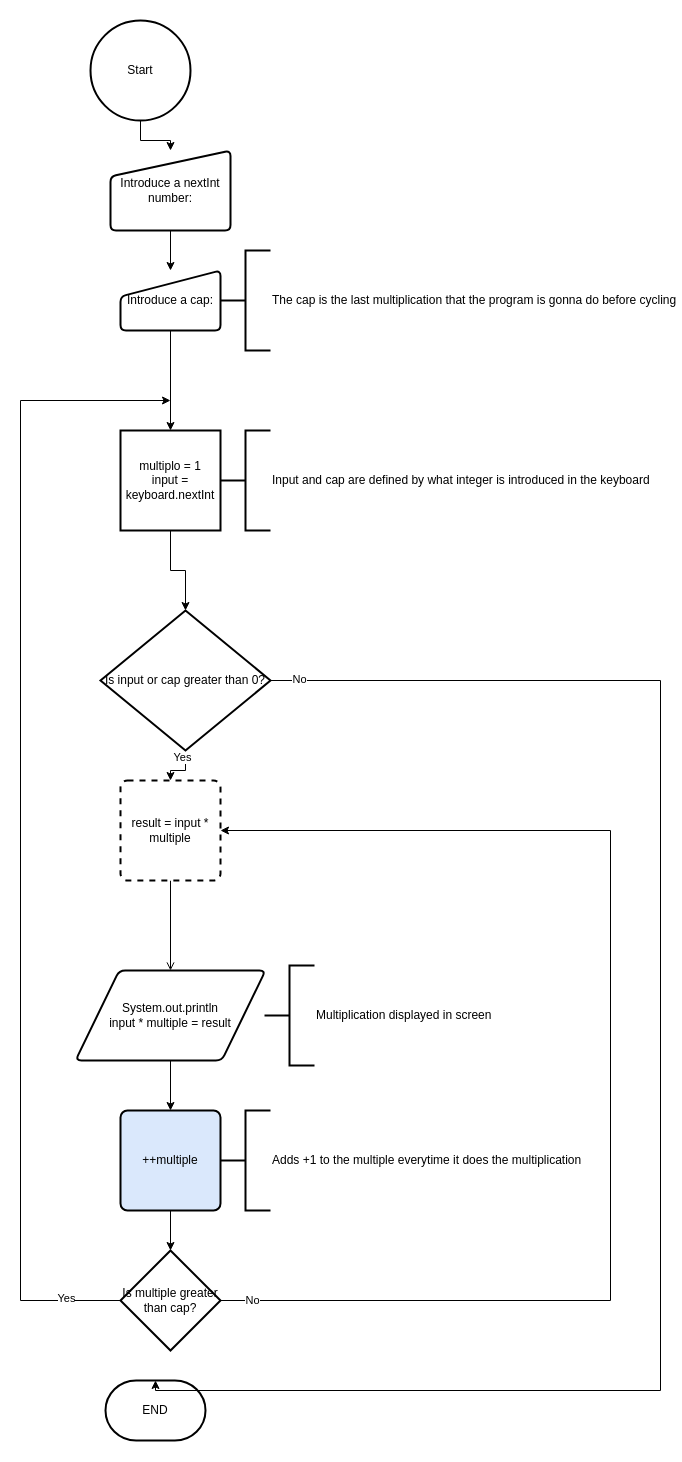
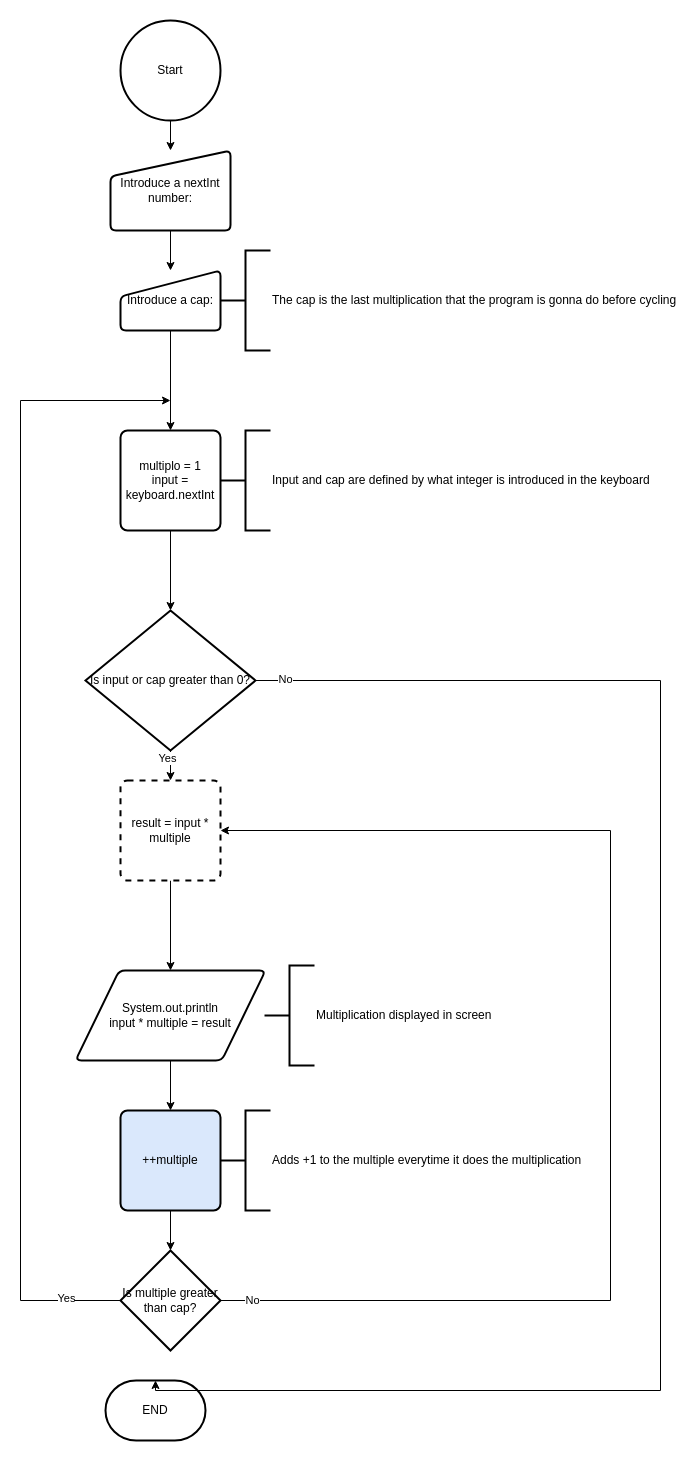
node "Start": moved (141, 71) -> (171, 71)
node "multiplo = 1 input = keyboard.nextInt": shape rectangle -> rounded rectangle
node "Is input or cap greater than 0?": moved (186, 681) -> (171, 681)
edge "result = input * multiple" -> "System.out.println input * multiple = result": arrowhead open -> classic
